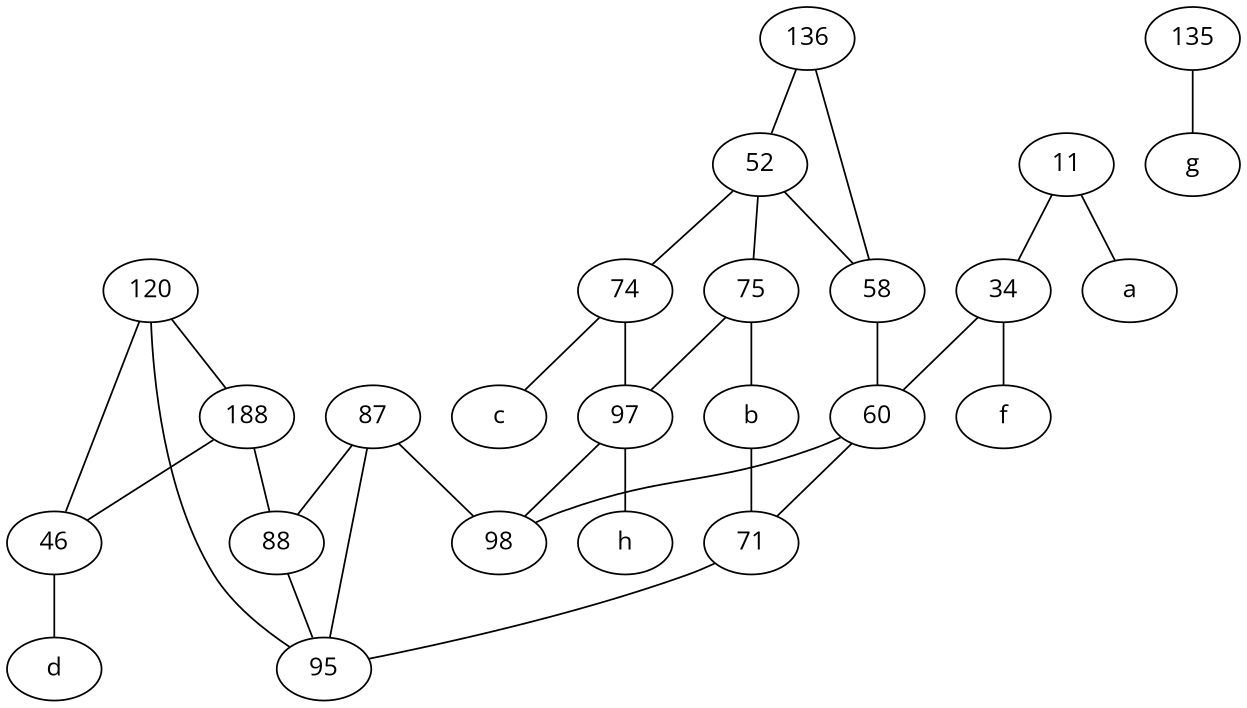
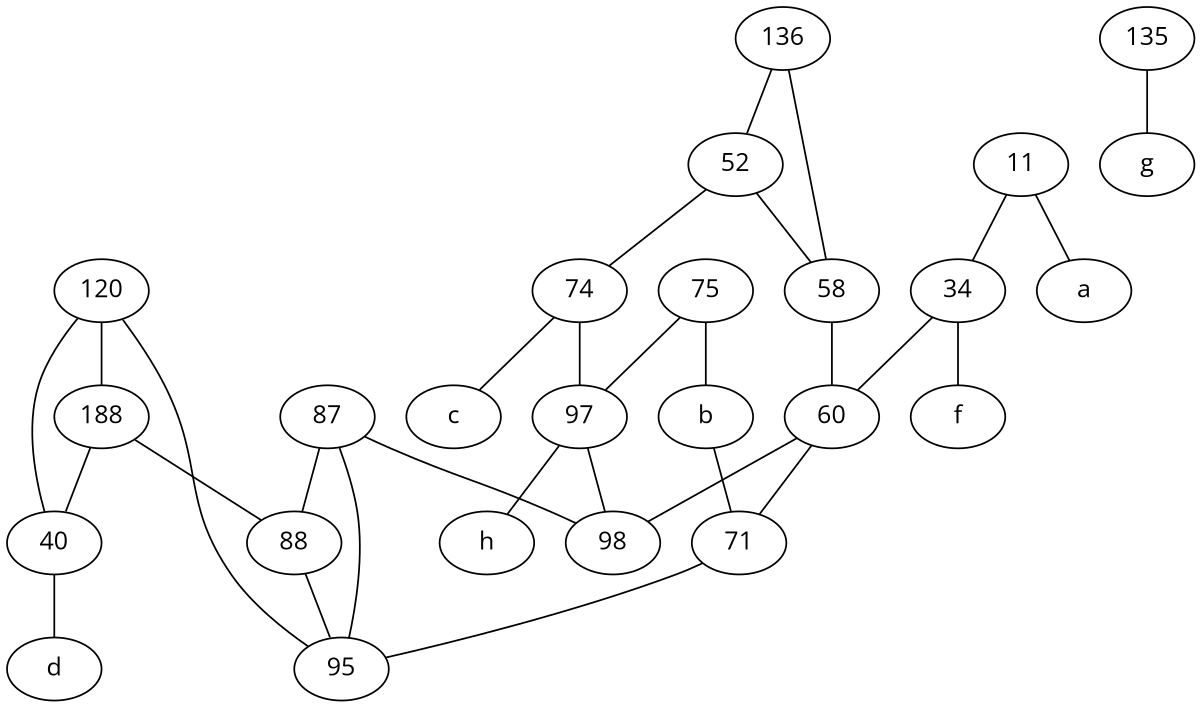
edge "52" -- "75": removed
node "46": label "46" -> "40"
